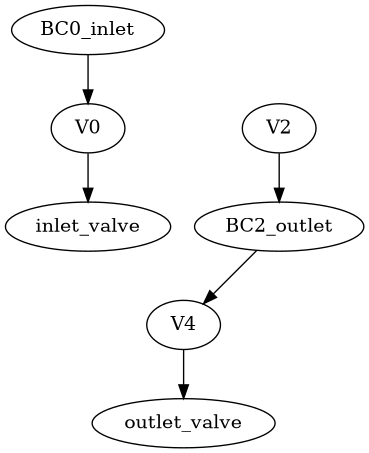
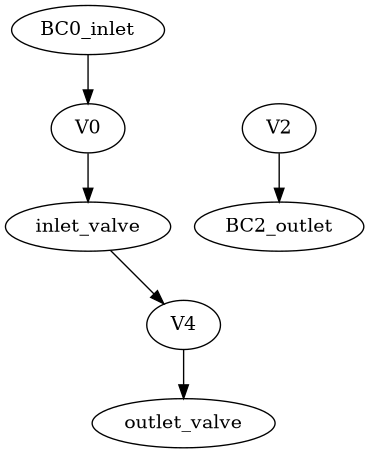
edge "BC2_outlet" -> "V4": now "inlet_valve" -> "V4"
